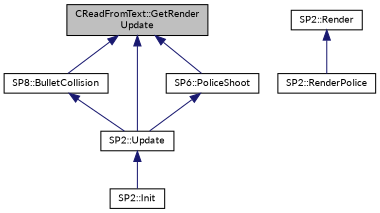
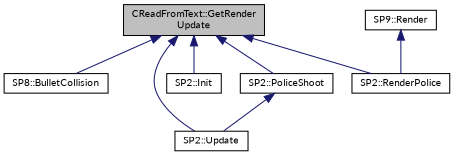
node "SP2::Render": label "SP2::Render" -> "SP9::Render"
edge "SP2::RenderPolice" -> "CReadFromText::GetRender Update": added
node "SP6::PoliceShoot": label "SP6::PoliceShoot" -> "SP2::PoliceShoot"
edge "SP2::Update" -> "SP8::BulletCollision": removed
edge "SP2::Init" -> "SP2::Update": now "SP2::Init" -> "CReadFromText::GetRender Update"
